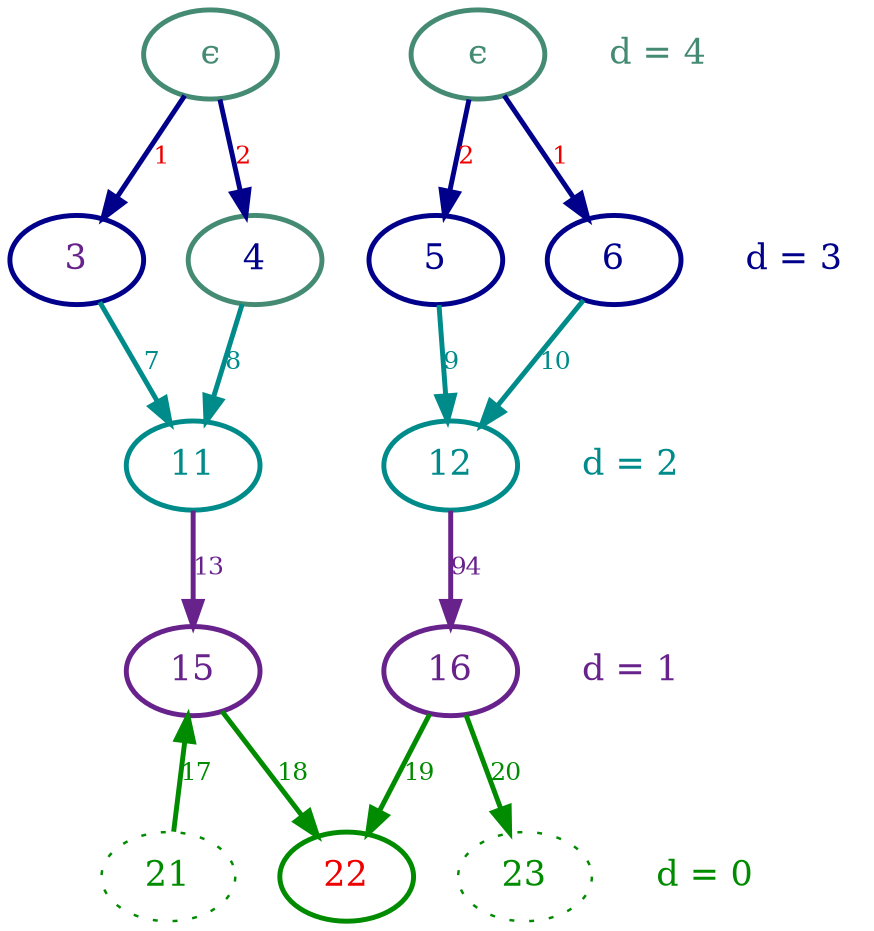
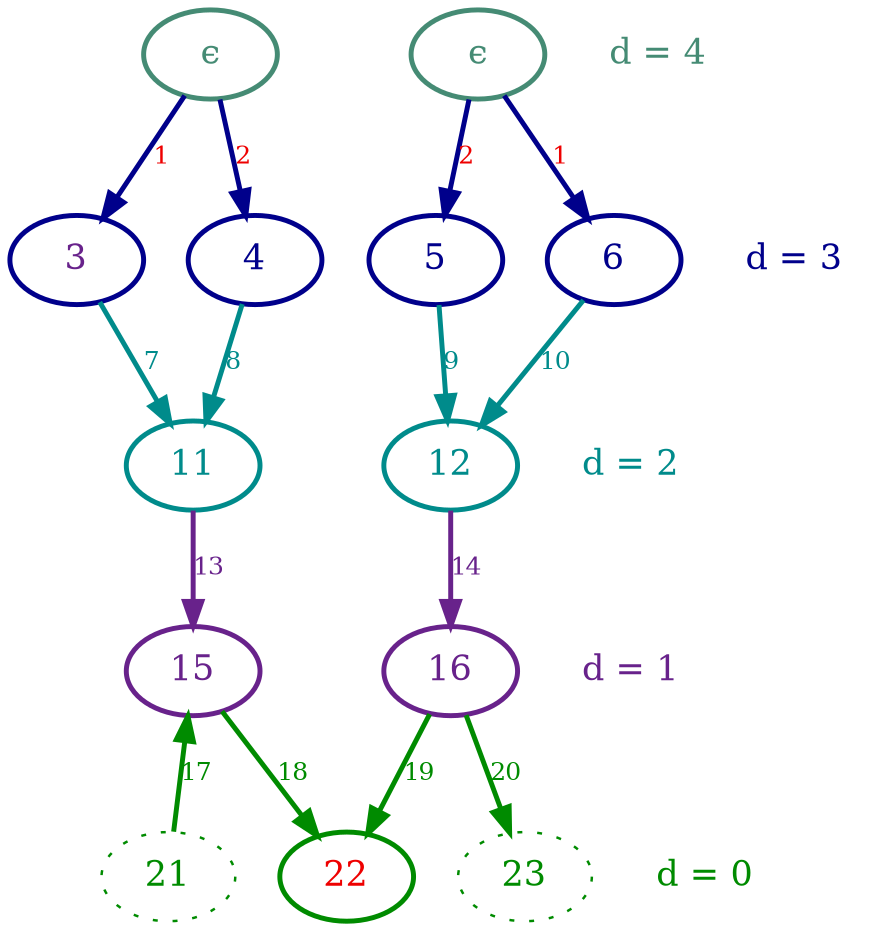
node "4": color aquamarine4 -> blue4
edge "12" -> "16": label "94" -> "14"
